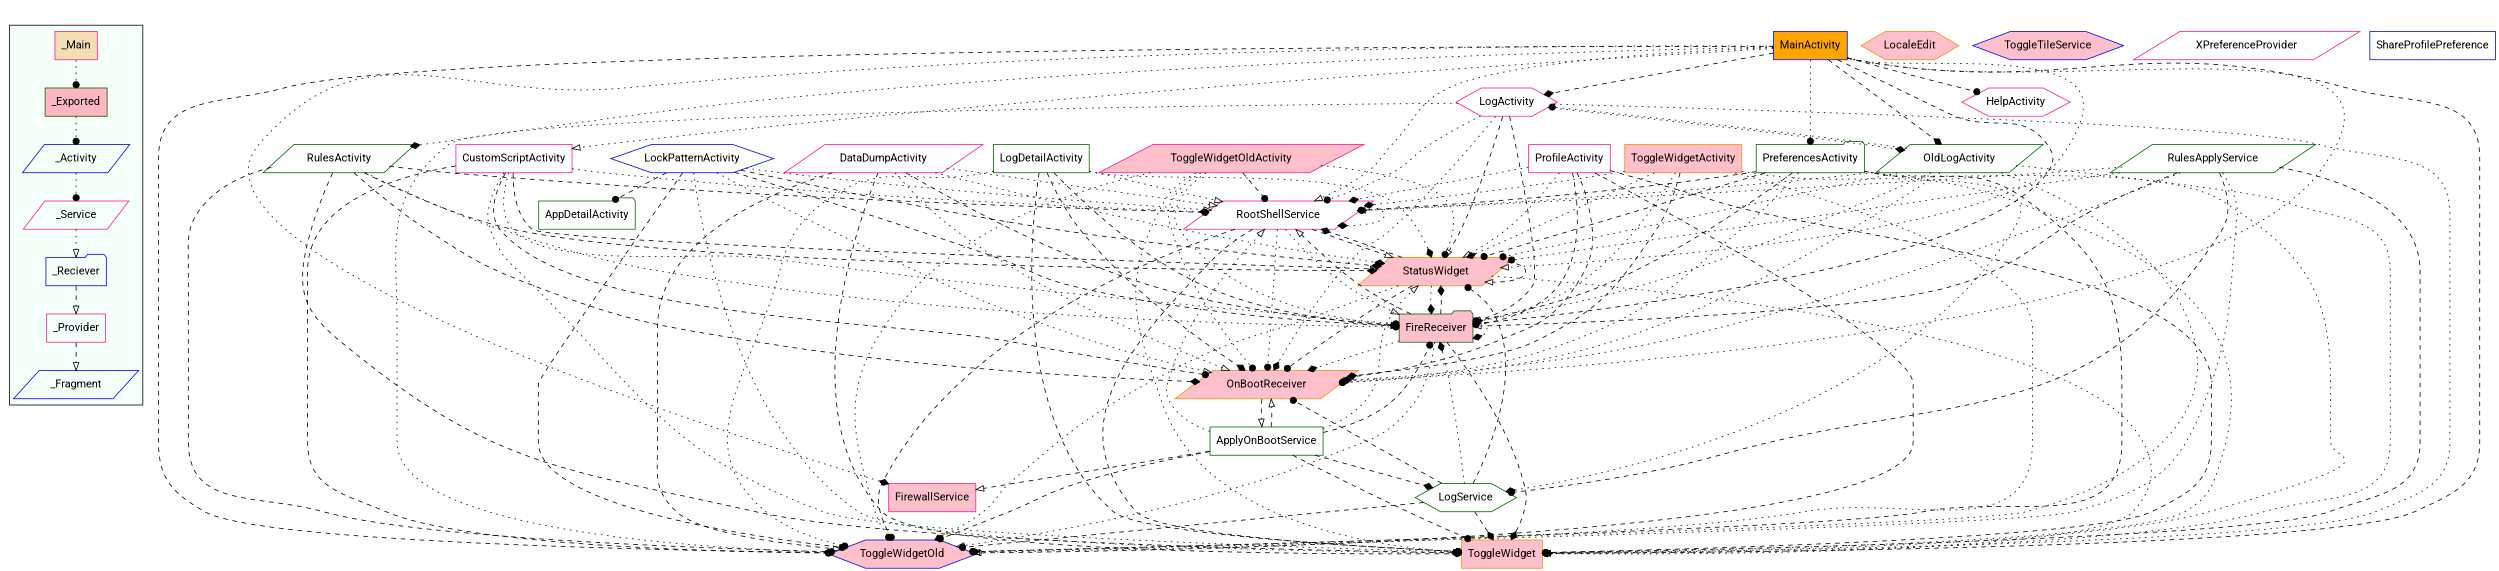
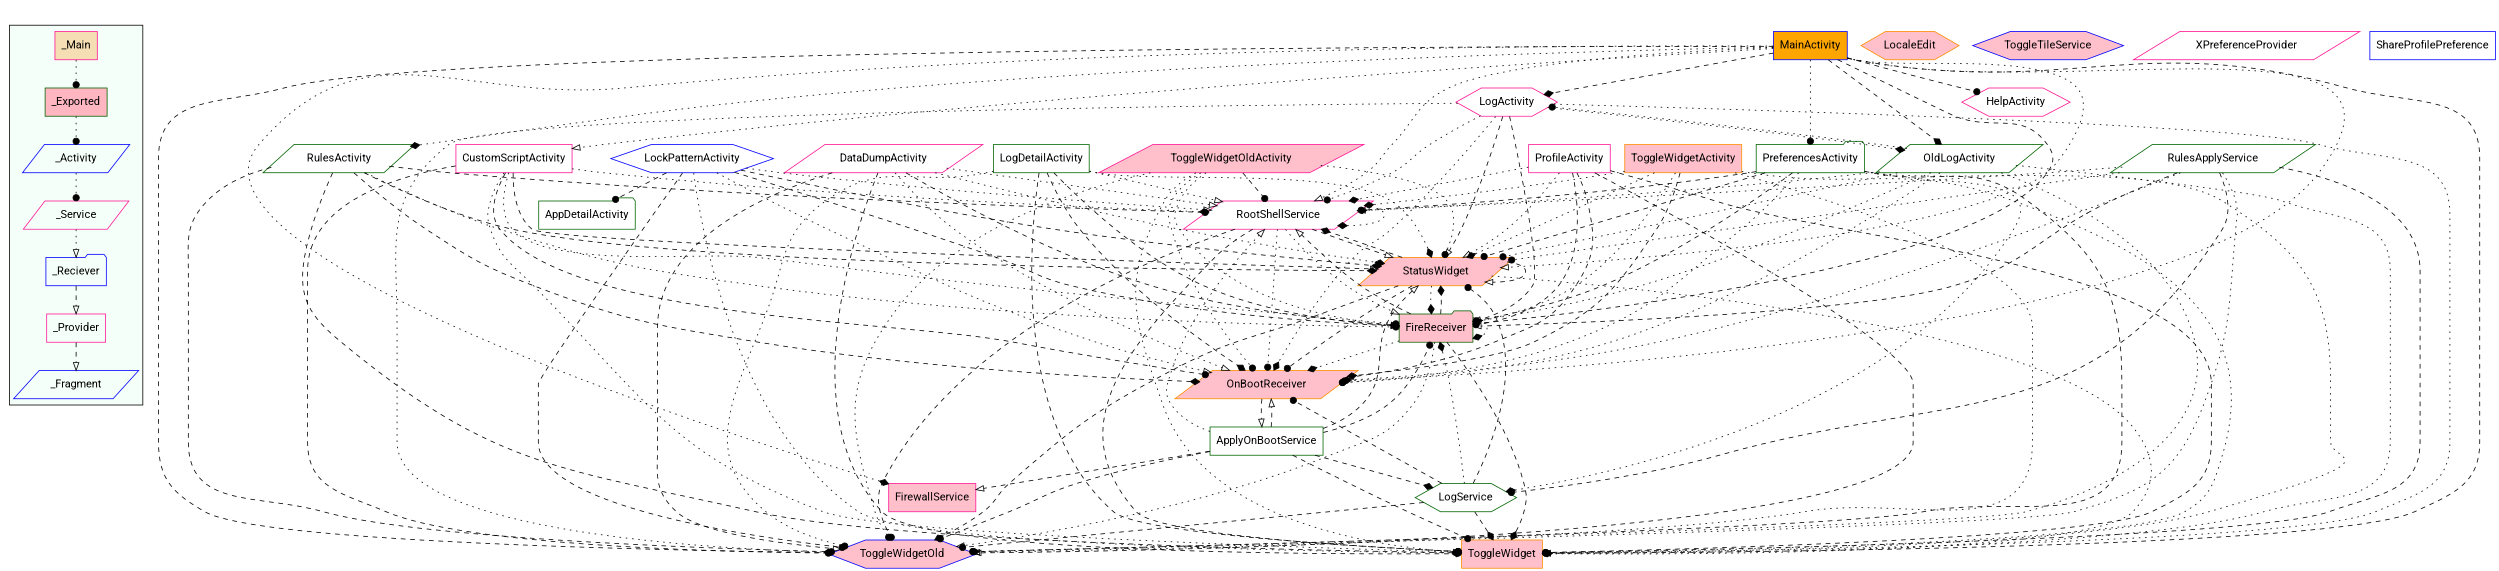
edge "ApplyOnBootService" -> "StatusWidget": style dotted -> dashed
edge "StatusWidget" -> "ToggleWidgetOld": style dotted -> dashed
